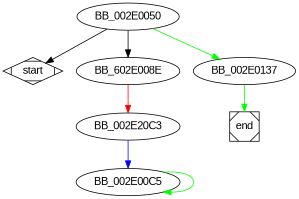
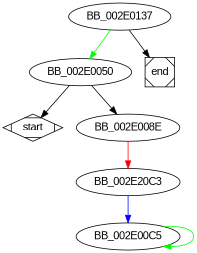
edge "BB_002E0050" -> "BB_002E0137": reversed
node "BB_602E008E": label "BB_602E008E" -> "BB_002E008E"
edge "BB_002E0137" -> "end": color green -> black
